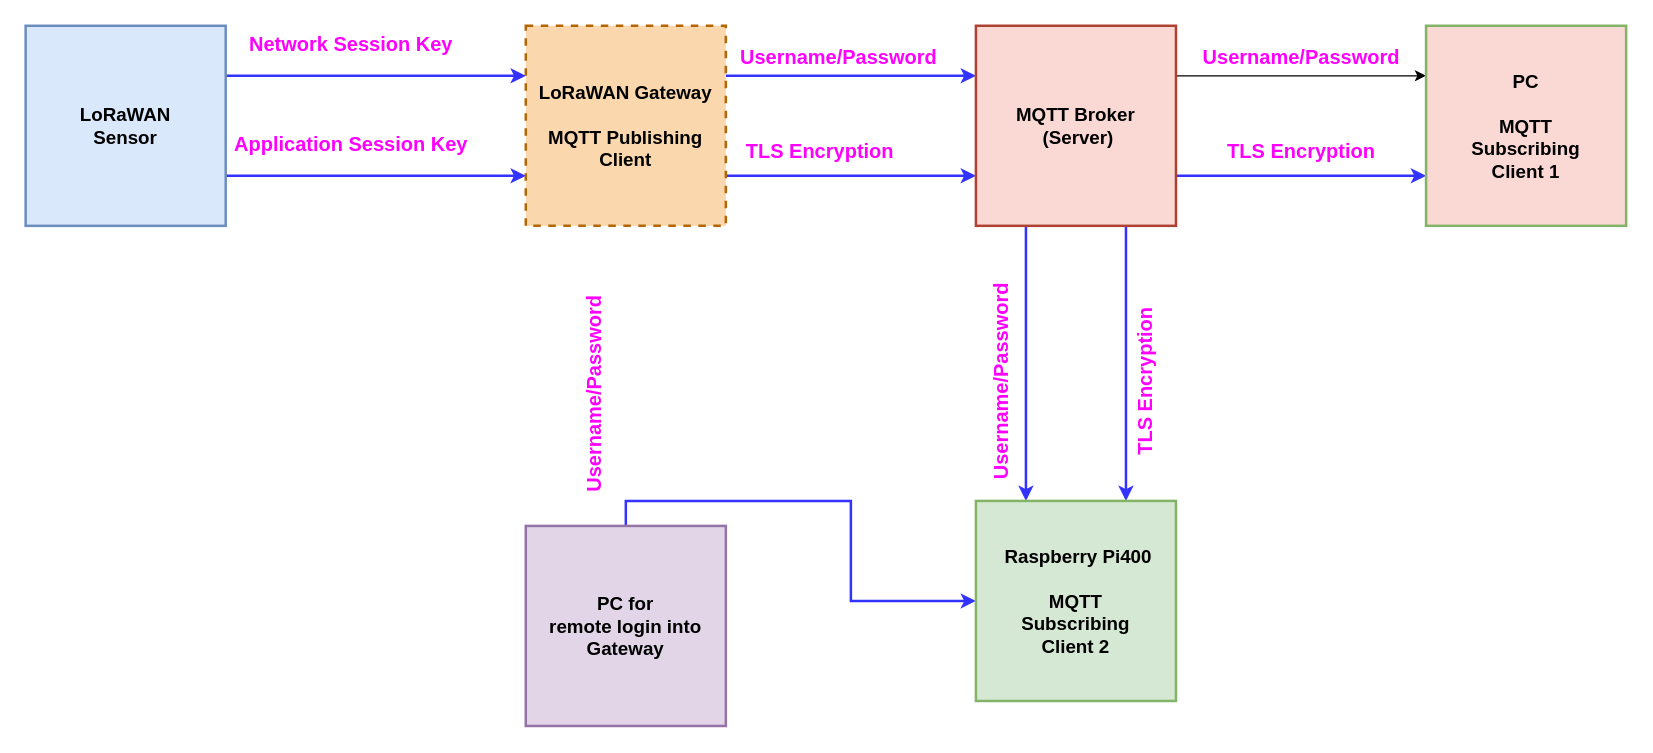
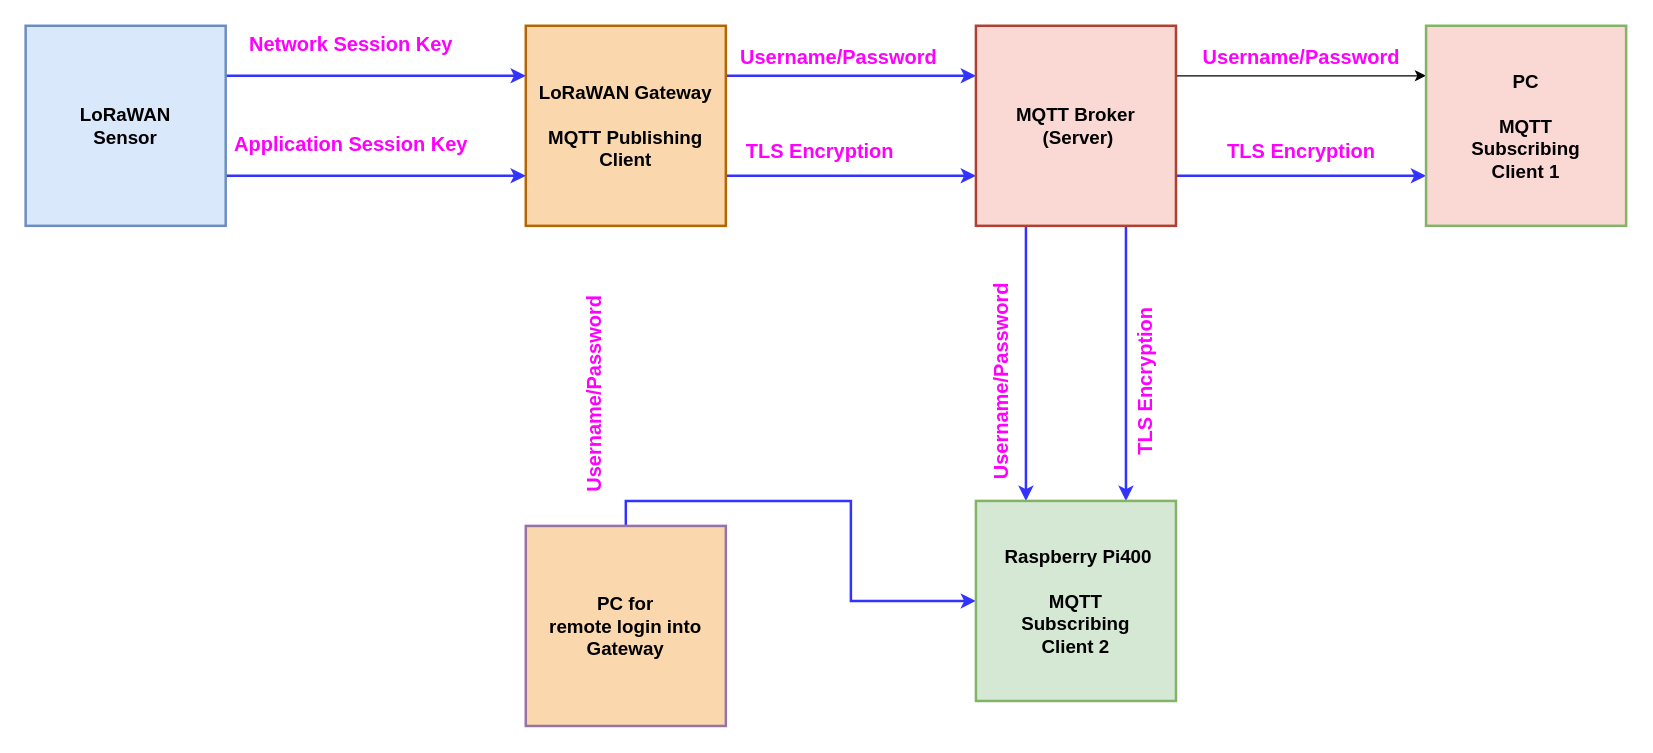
node "LoRaWAN Gateway MQTT Publishing Client": style dashed -> solid
node "PC for remote login into Gateway": fillcolor #e1d5e7 -> #fad7ac
